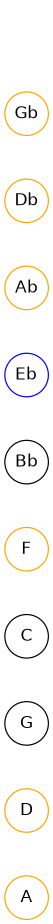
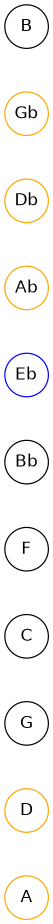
node "B": added
node "F": color orange -> black
